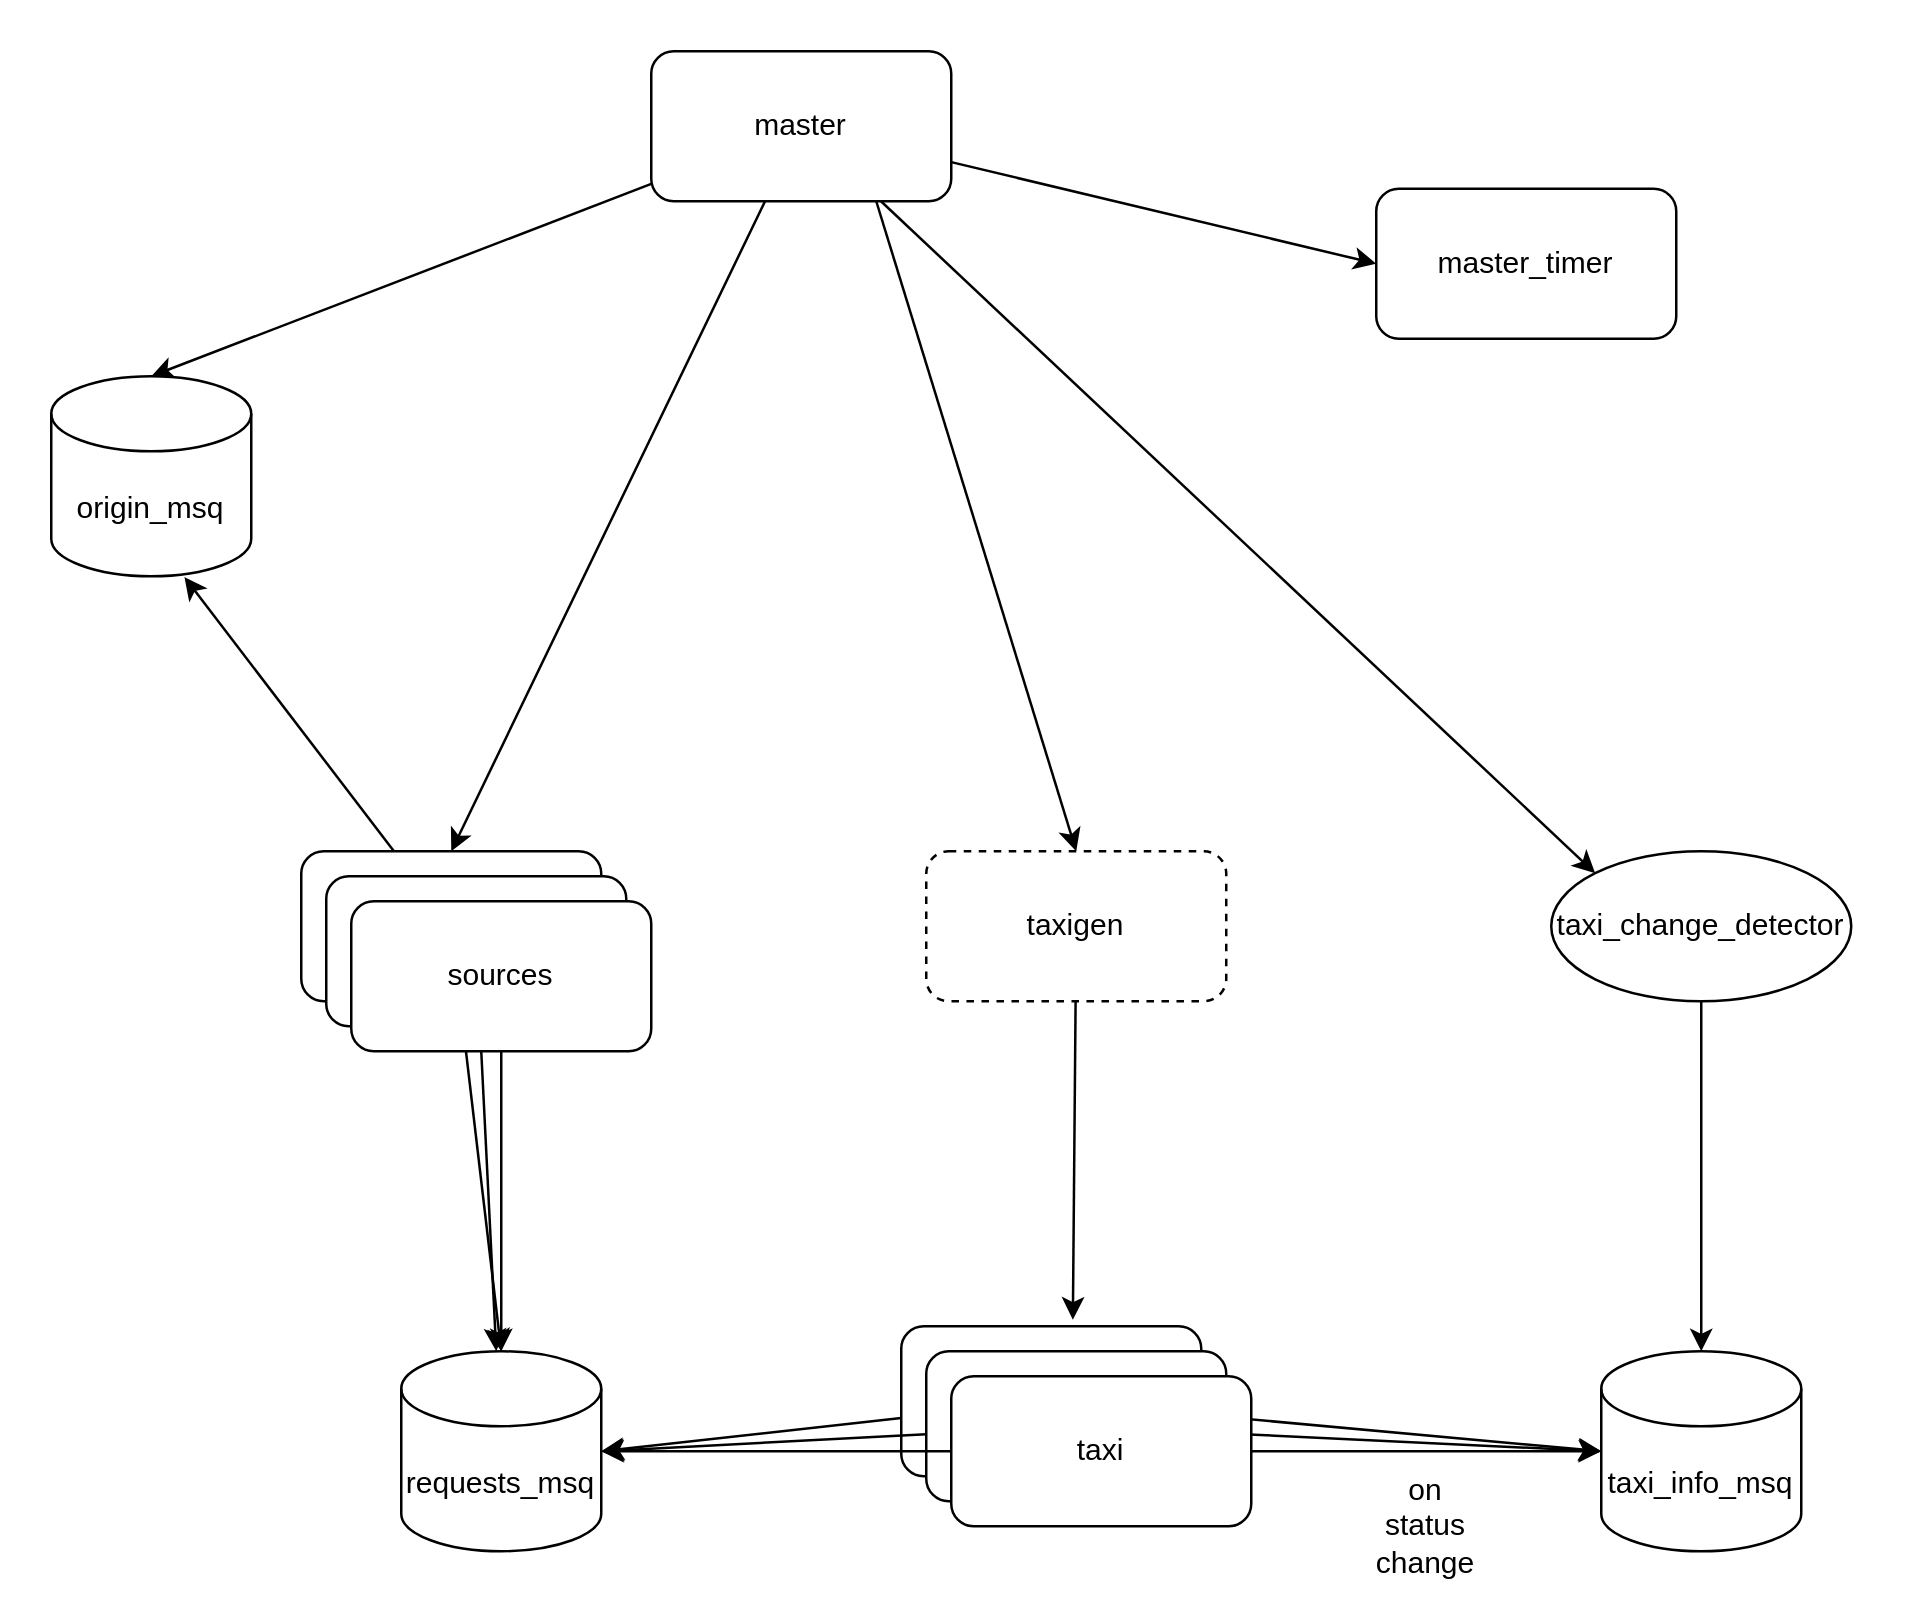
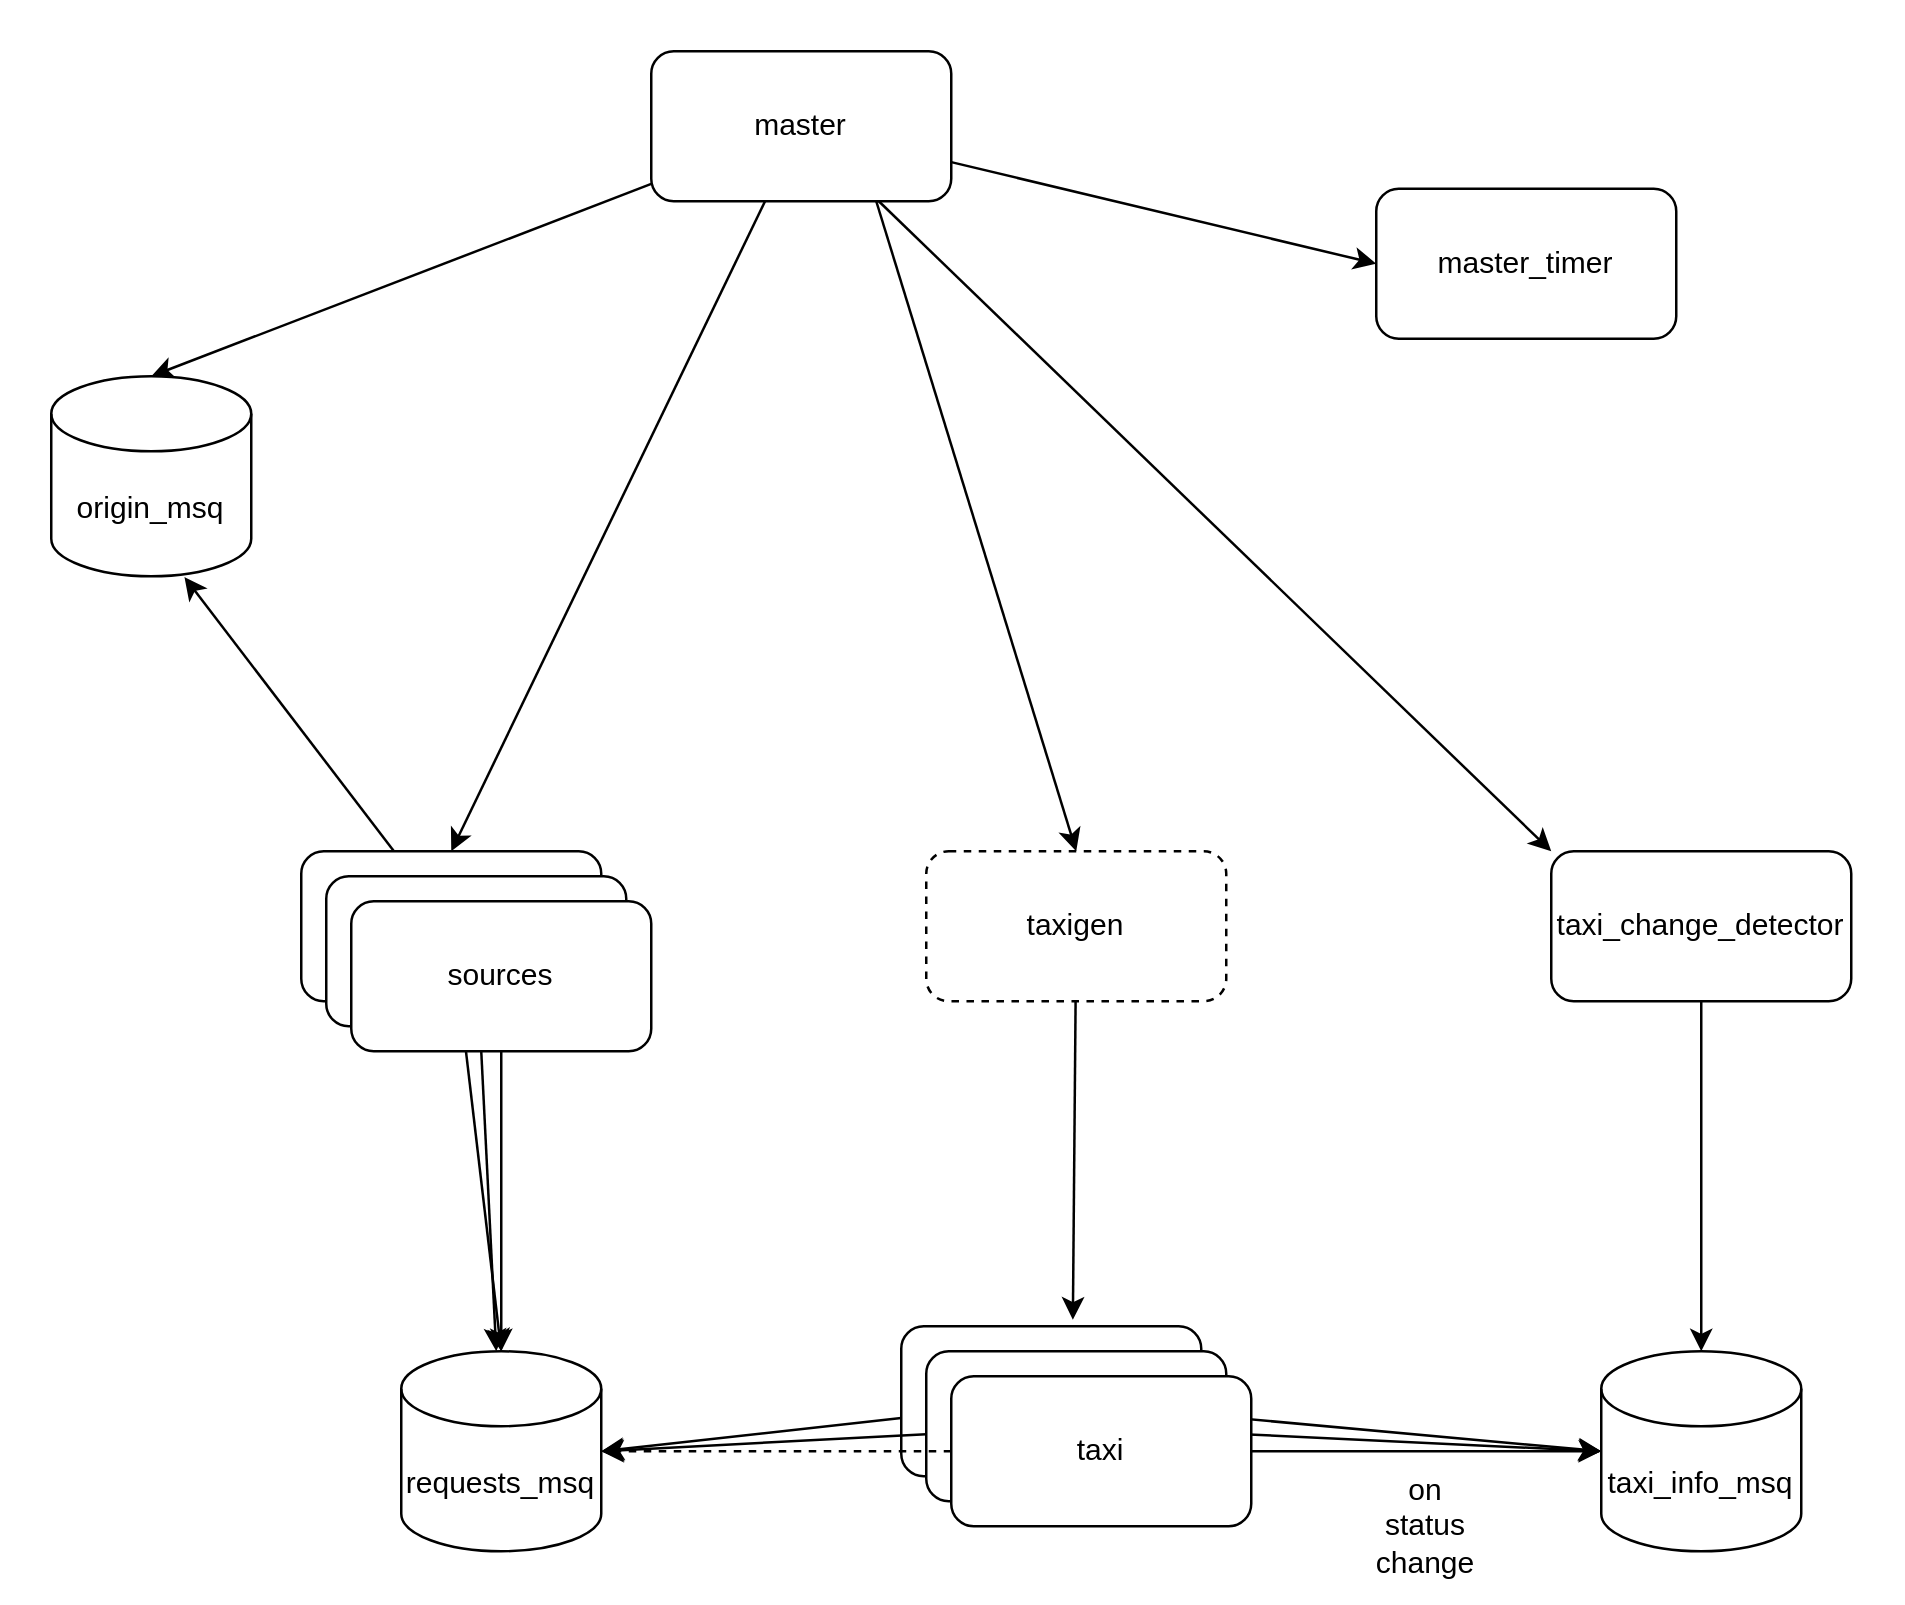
node "taxi_change_detector": shape ellipse -> rounded rectangle
edge "taxi" -> "requests_msq": style solid -> dashed
